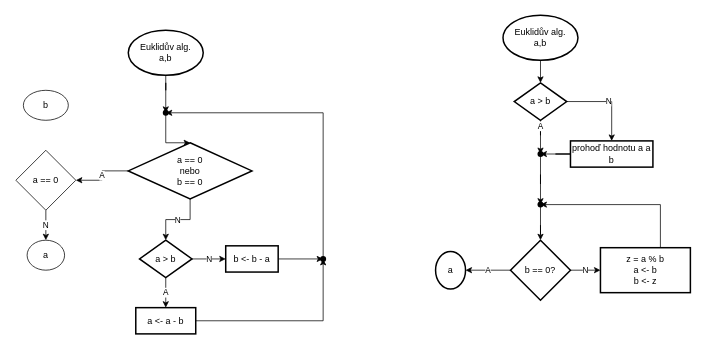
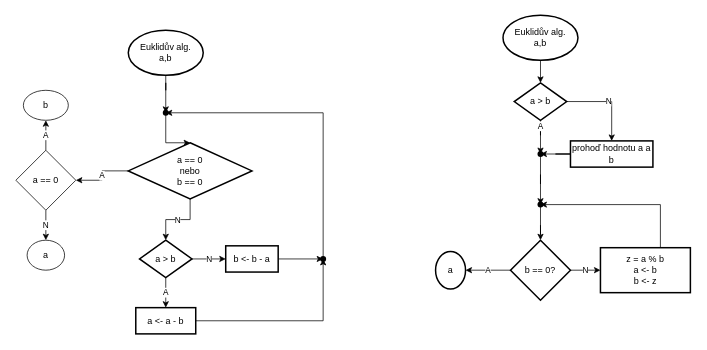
edge "a == 0" -> "b": added, label "A"
